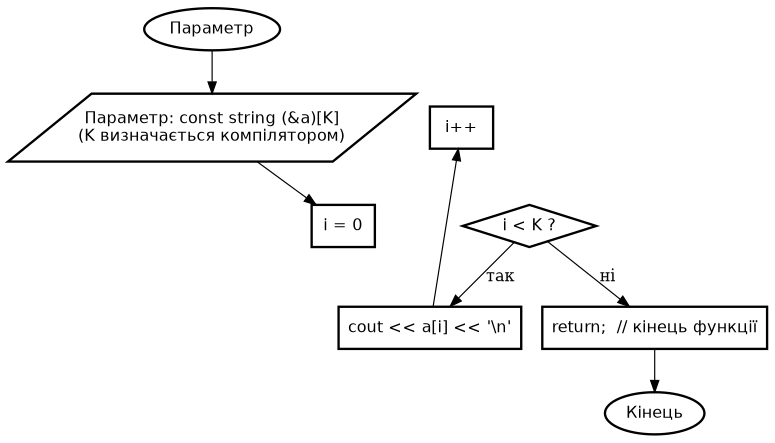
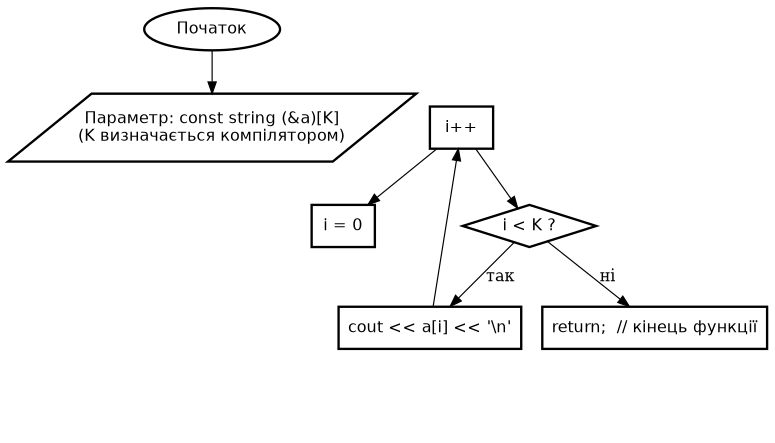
node "Параметр": label "Параметр" -> "Початок"
edge "i++" -> "i < K ?": added
edge "Параметр: const string (&a)[K] (K визначається компілятором)" -> "i = 0": now "i++" -> "i = 0"
node "Кінець": removed
